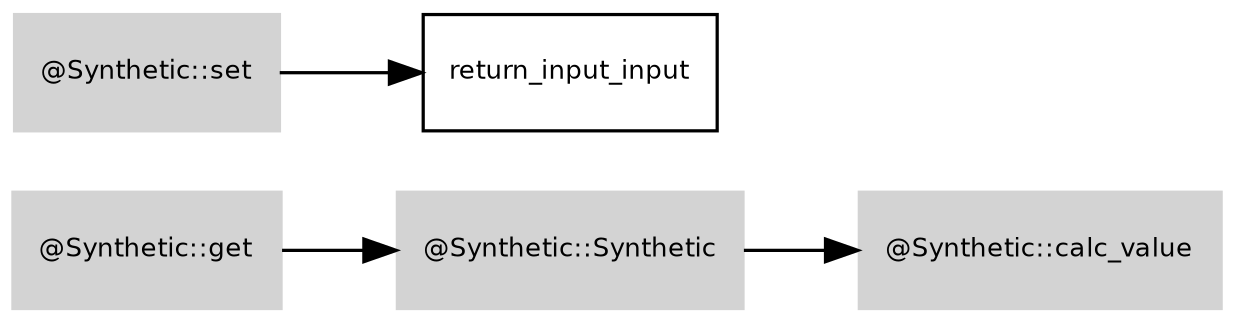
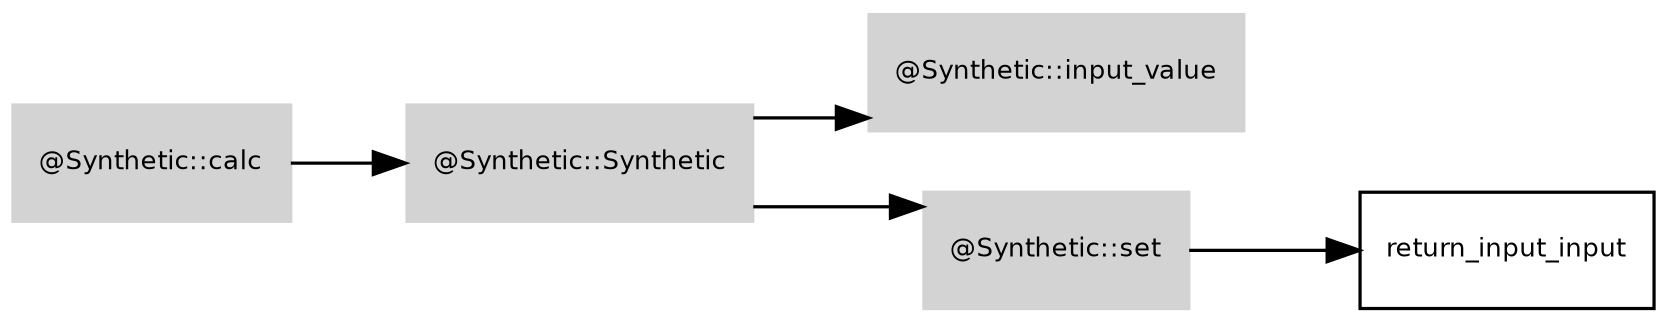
edge "@Synthetic::Synthetic" -> "@Synthetic::set": added
node "@Synthetic::get": label "@Synthetic::get" -> "@Synthetic::calc"
node "@Synthetic::calc_value": label "@Synthetic::calc_value" -> "@Synthetic::input_value"
